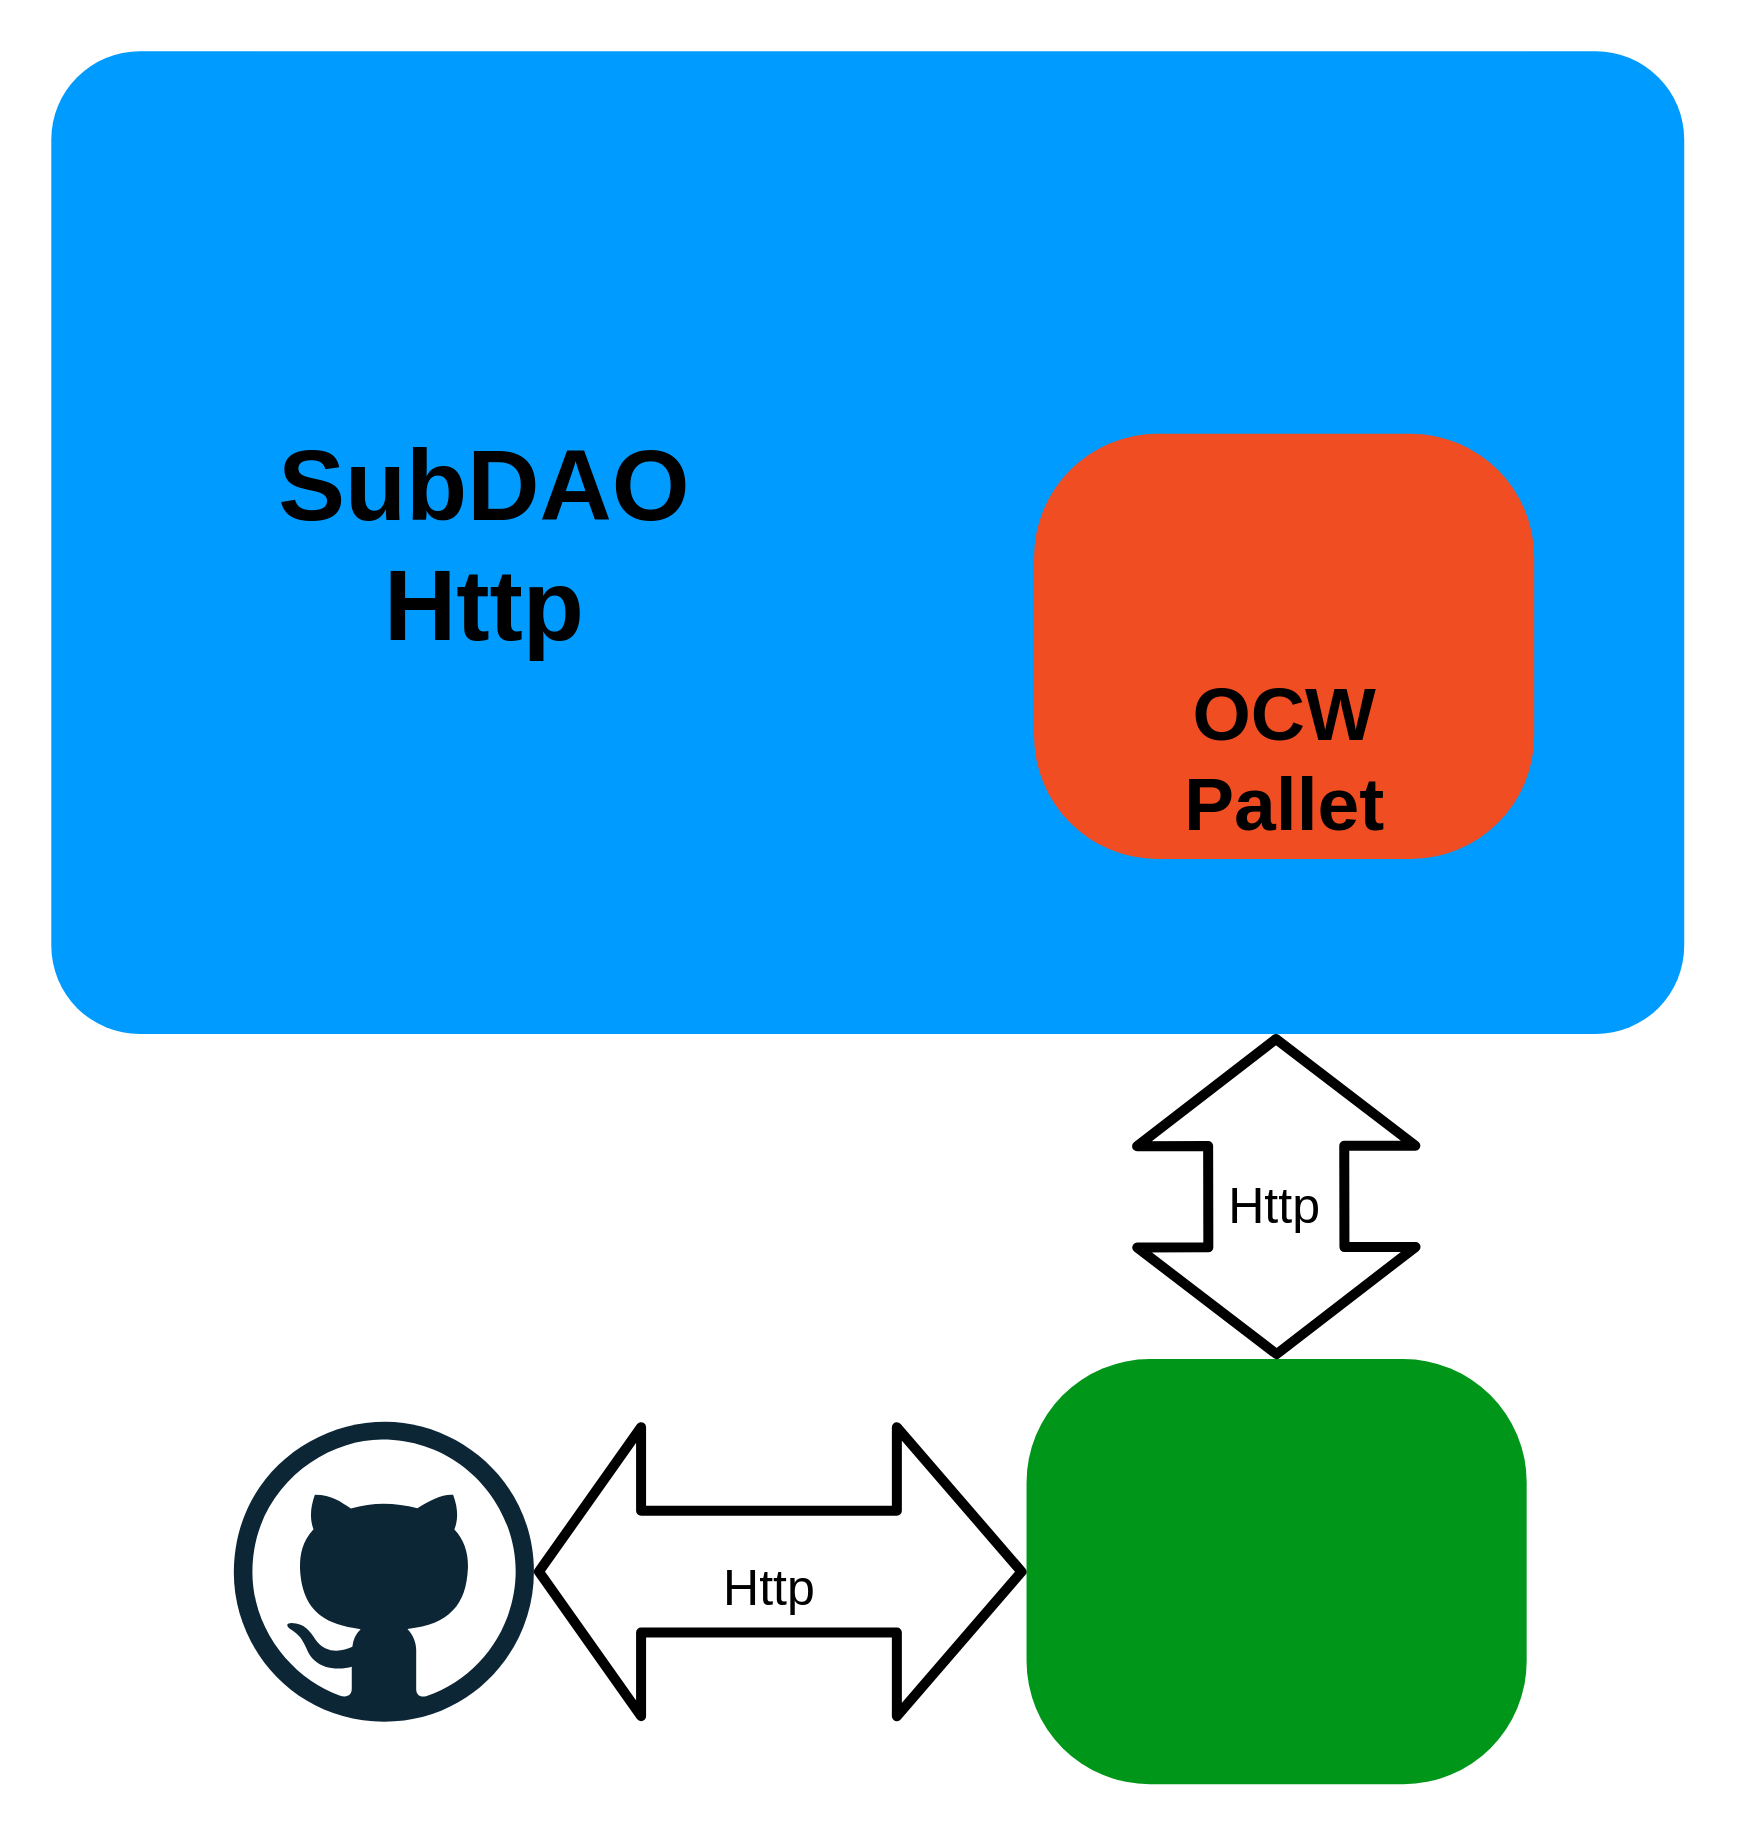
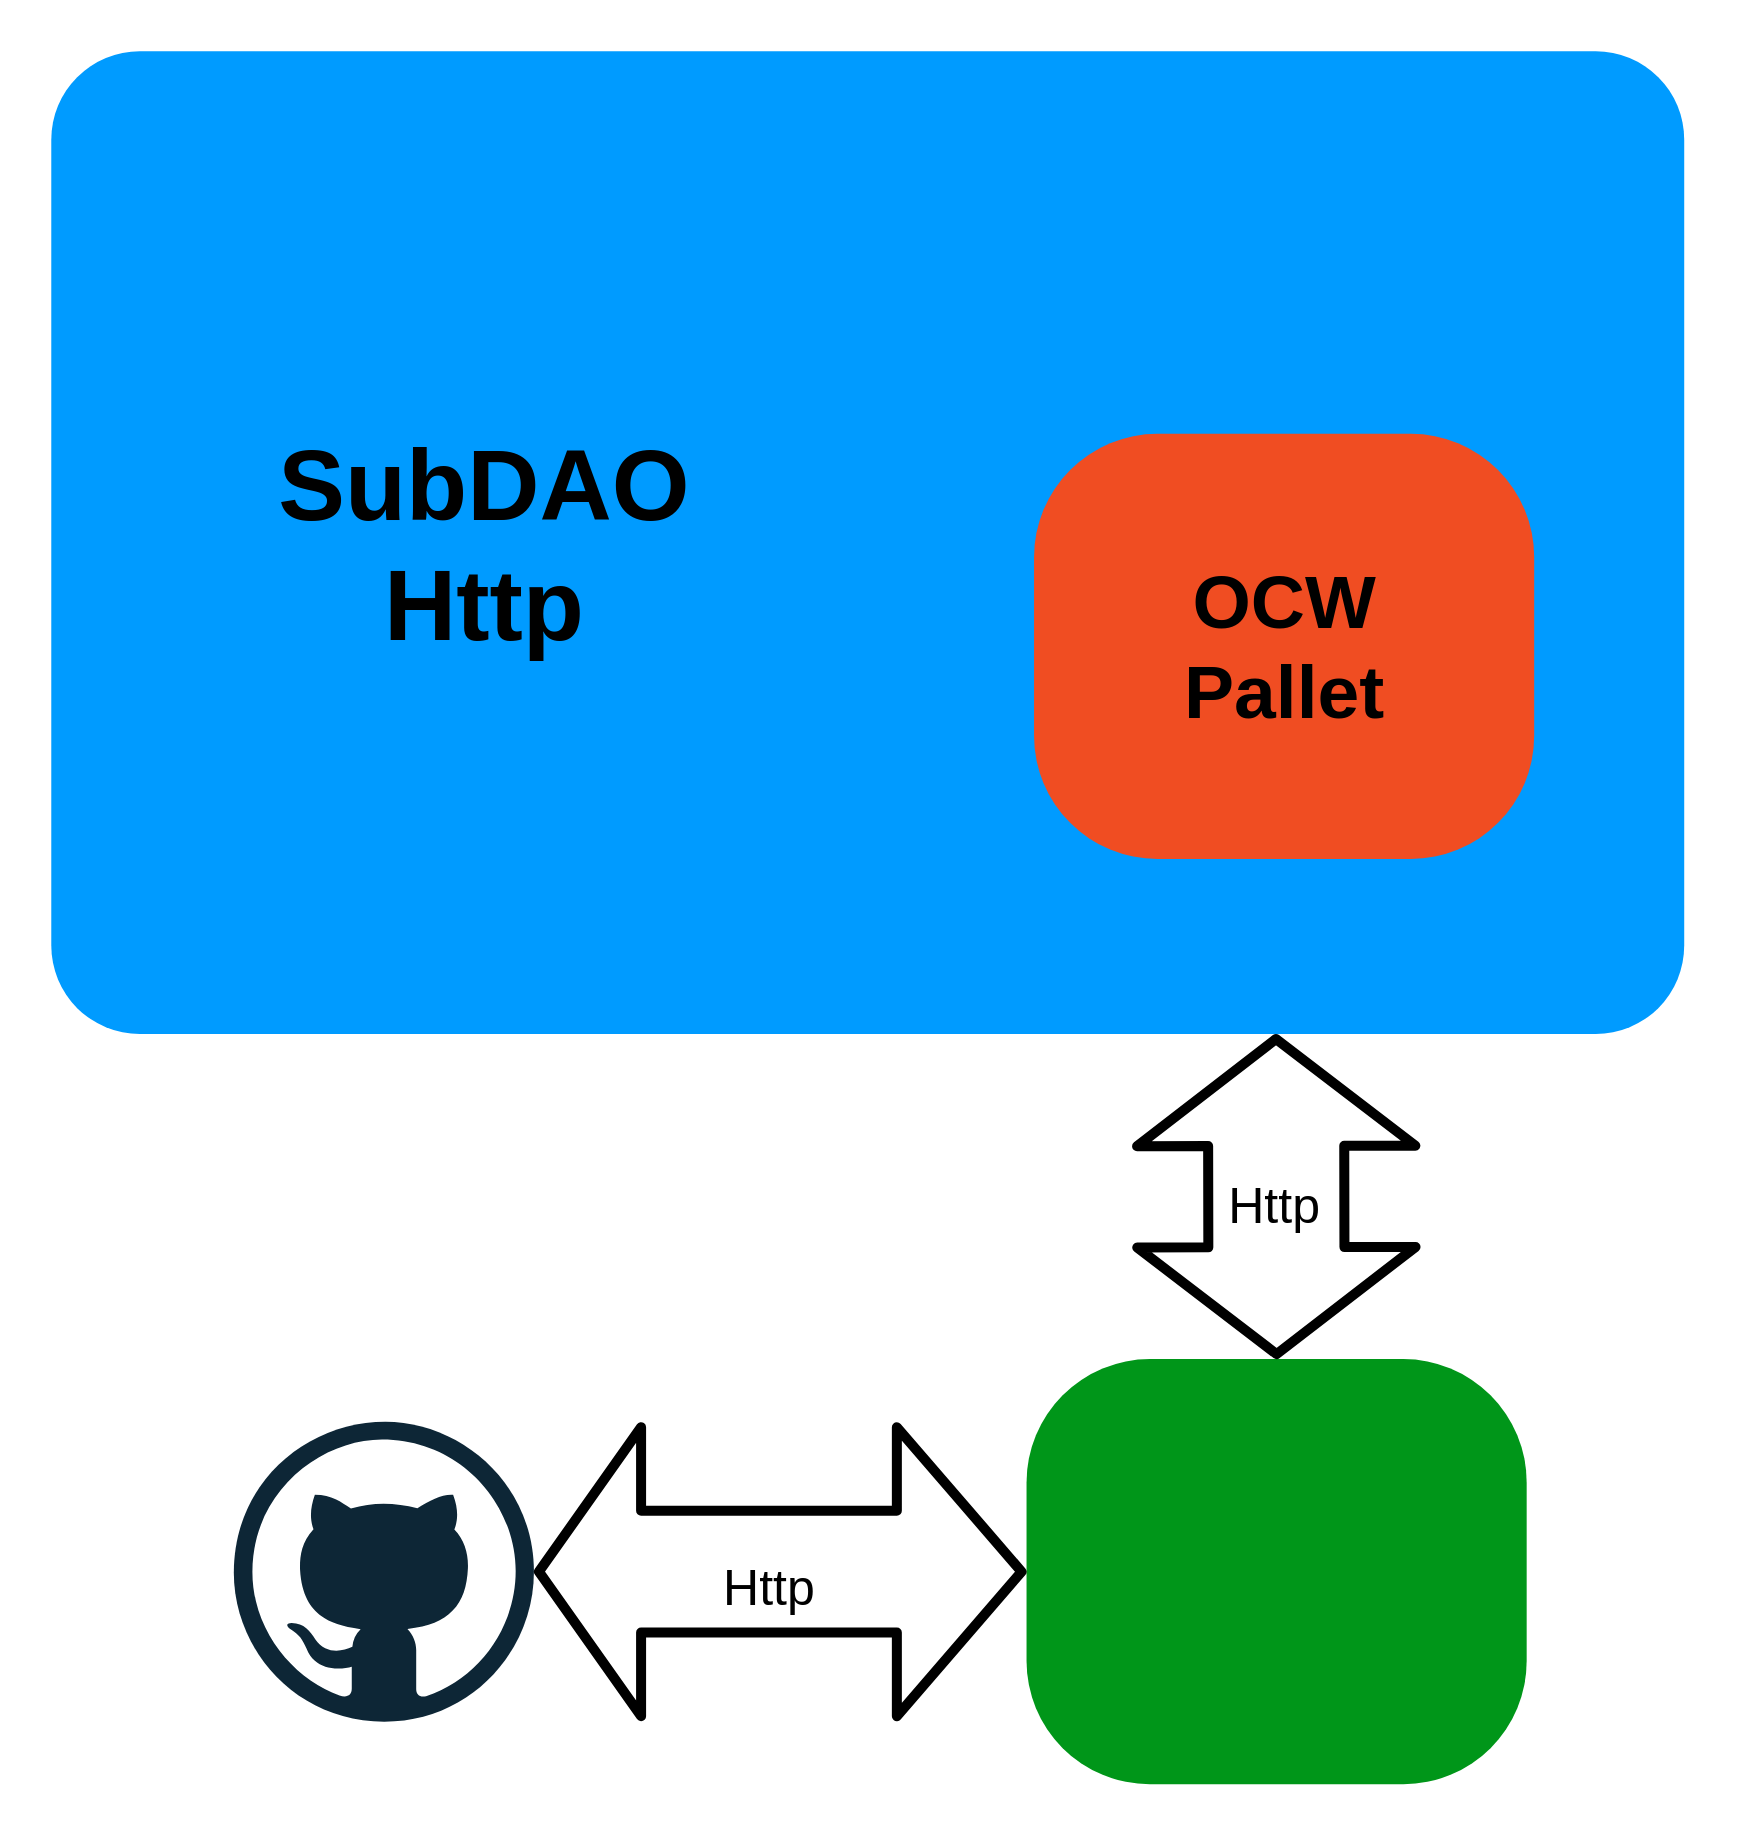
node "OCW Pallet": moved (1284, 759) -> (1284, 646)
